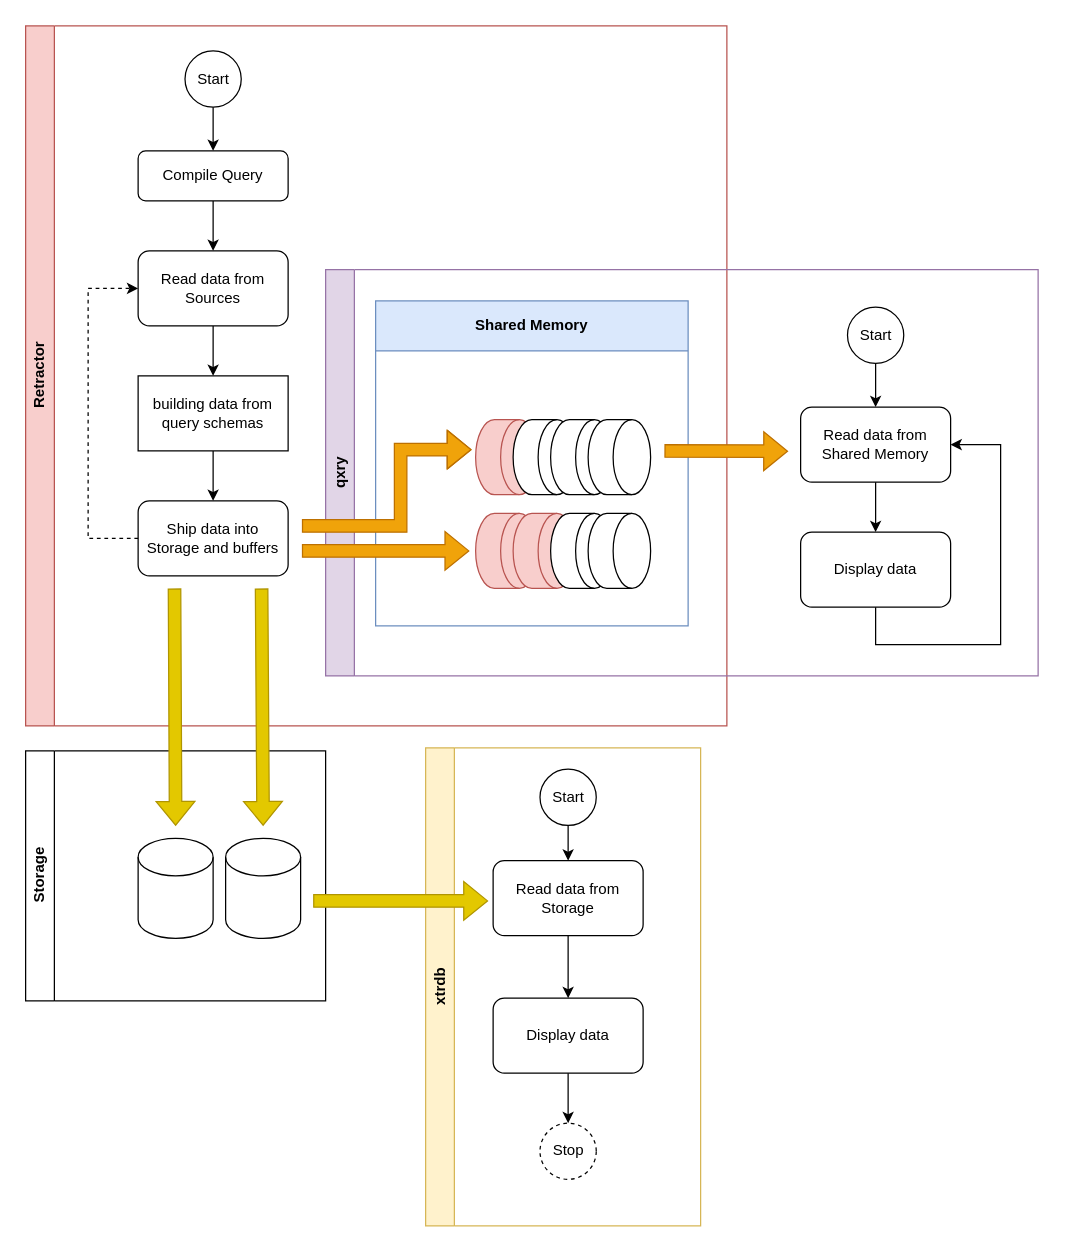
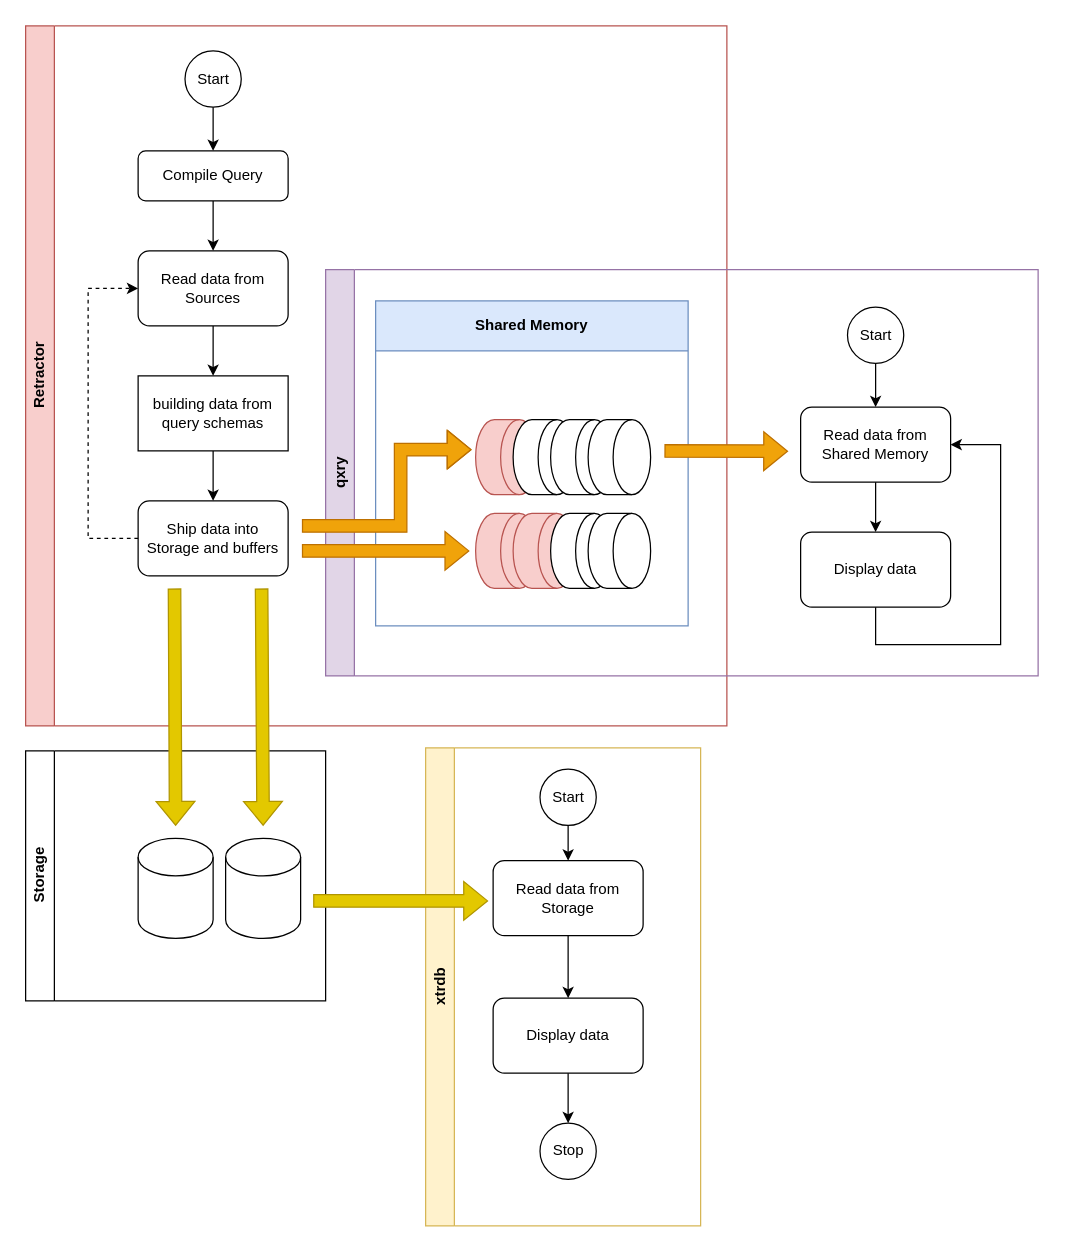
node "Stop": style dashed -> solid
